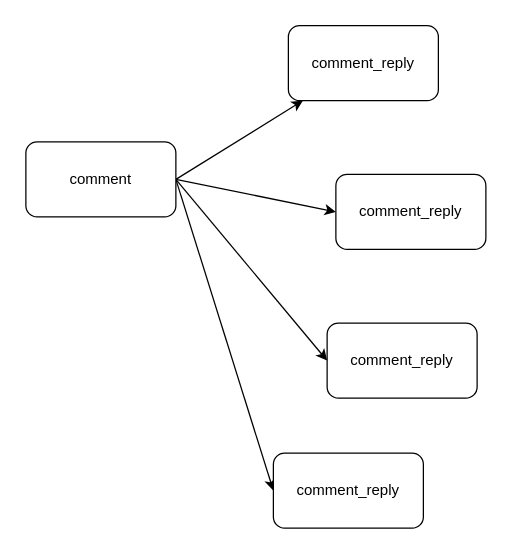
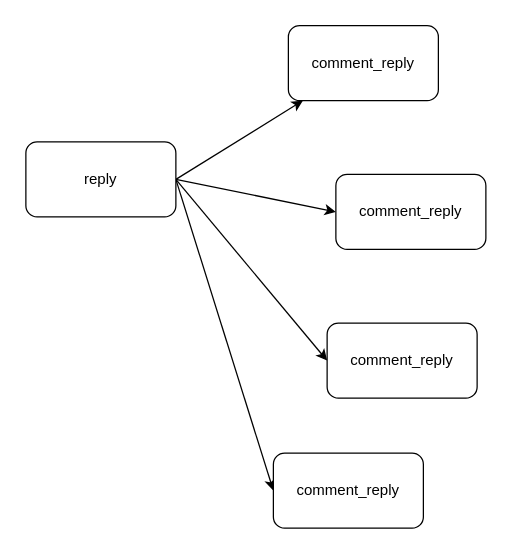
node "comment": label "comment" -> "reply"
